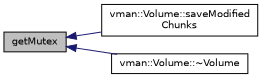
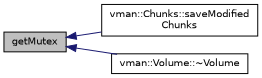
node "vman::Volume::saveModified Chunks": label "vman::Volume::saveModified Chunks" -> "vman::Chunks::saveModified Chunks"
